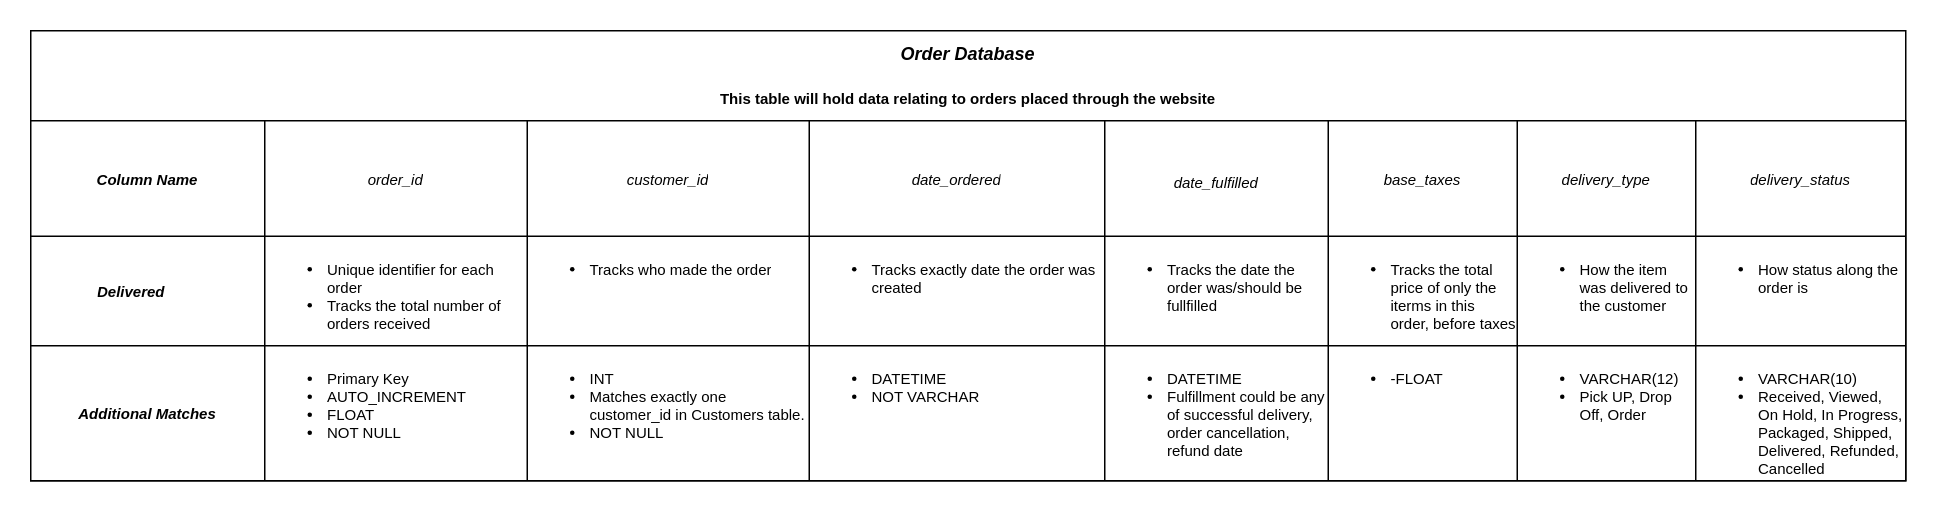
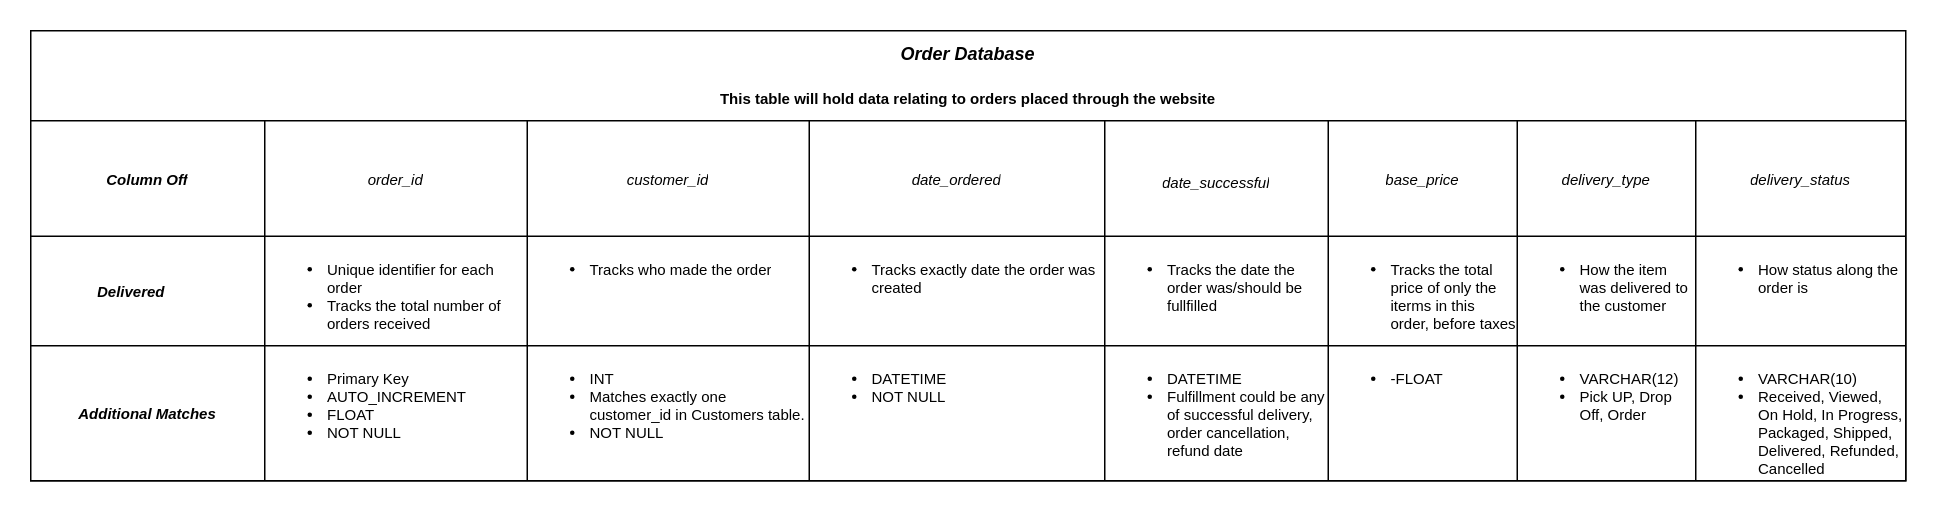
node "Column Name": label "Column Name" -> "Column Off"
node "date_fulfilled": label "date_fulfilled" -> "date_successful"
node "base_taxes": label "base_taxes" -> "base_price"
node "DATETIME NOT VARCHAR": label "DATETIME NOT VARCHAR" -> "DATETIME NOT NULL"
